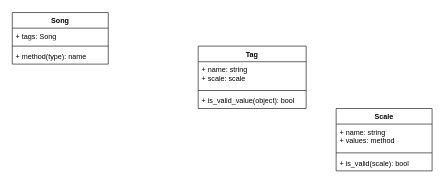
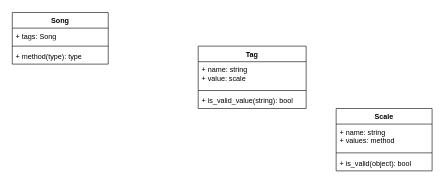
node "+ method(type): name": label "+ method(type): name" -> "+ method(type): type"
node "+ name: string + scale: scale": label "+ name: string + scale: scale" -> "+ name: string + value: scale"
node "+ is_valid_value(object): bool": label "+ is_valid_value(object): bool" -> "+ is_valid_value(string): bool"
node "+ is_valid(scale): bool": label "+ is_valid(scale): bool" -> "+ is_valid(object): bool"
